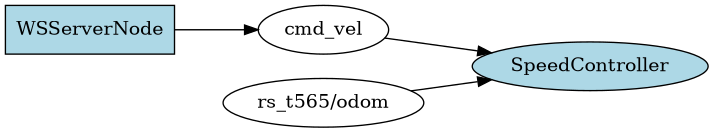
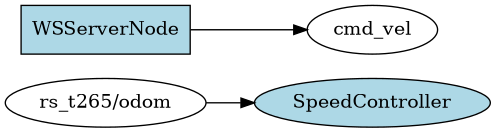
edge "cmd_vel" -> "SpeedController": removed
node "rs_t565/odom": label "rs_t565/odom" -> "rs_t265/odom"
